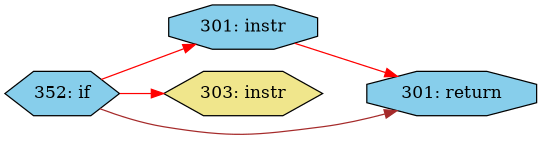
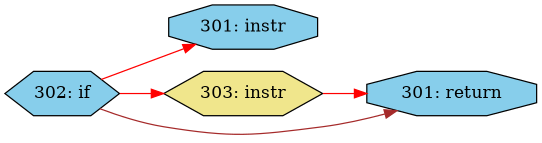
edge "301: instr" -> "301: return": now "303: instr" -> "301: return"
node "352: if": label "352: if" -> "302: if"
